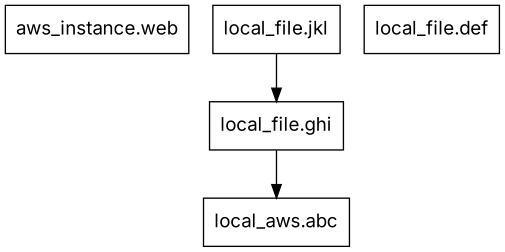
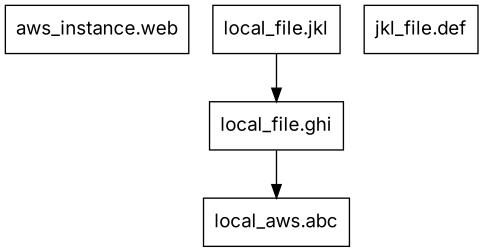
node "local_file.def": label "local_file.def" -> "jkl_file.def"
